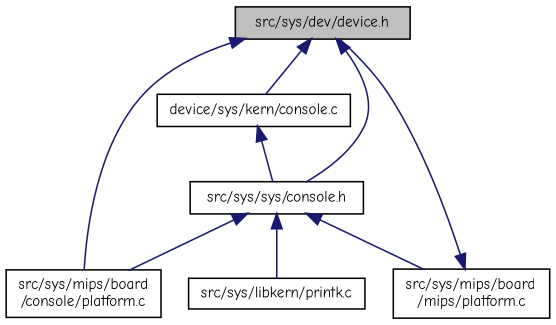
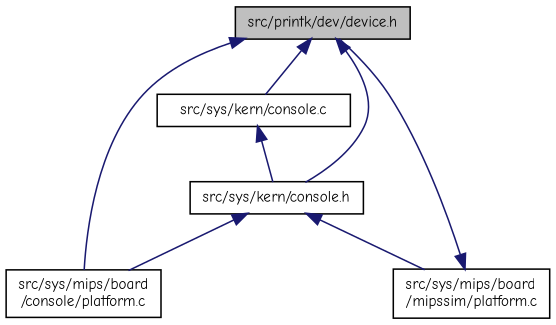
node "src/sys/dev/device.h": label "src/sys/dev/device.h" -> "src/printk/dev/device.h"
node "device/sys/kern/console.c": label "device/sys/kern/console.c" -> "src/sys/kern/console.c"
node "src/sys/sys/console.h": label "src/sys/sys/console.h" -> "src/sys/kern/console.h"
node "src/sys/libkern/printk.c": removed
node "src/sys/mips/board /mips/platform.c": label "src/sys/mips/board /mips/platform.c" -> "src/sys/mips/board /mipssim/platform.c"
